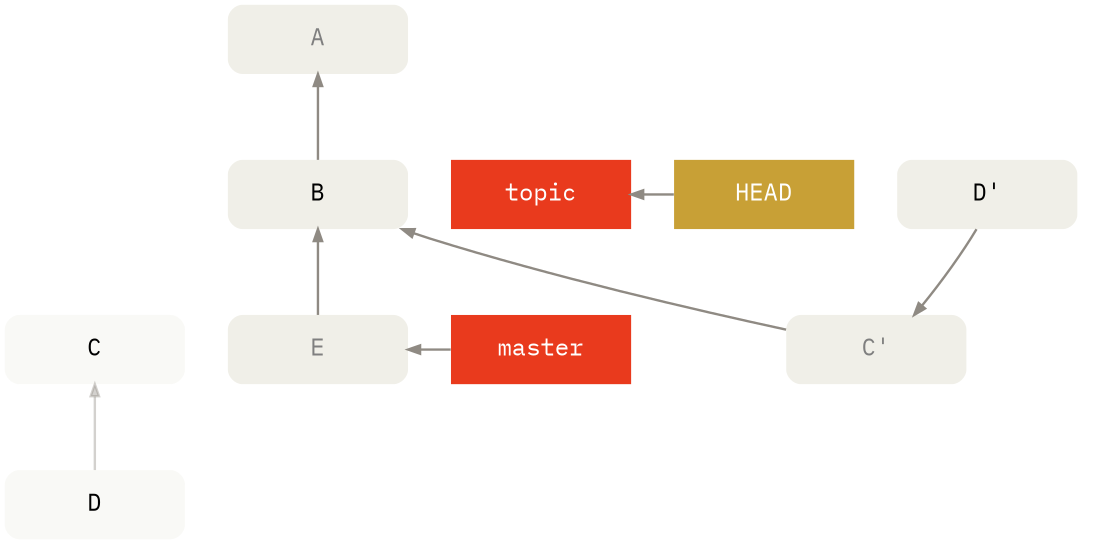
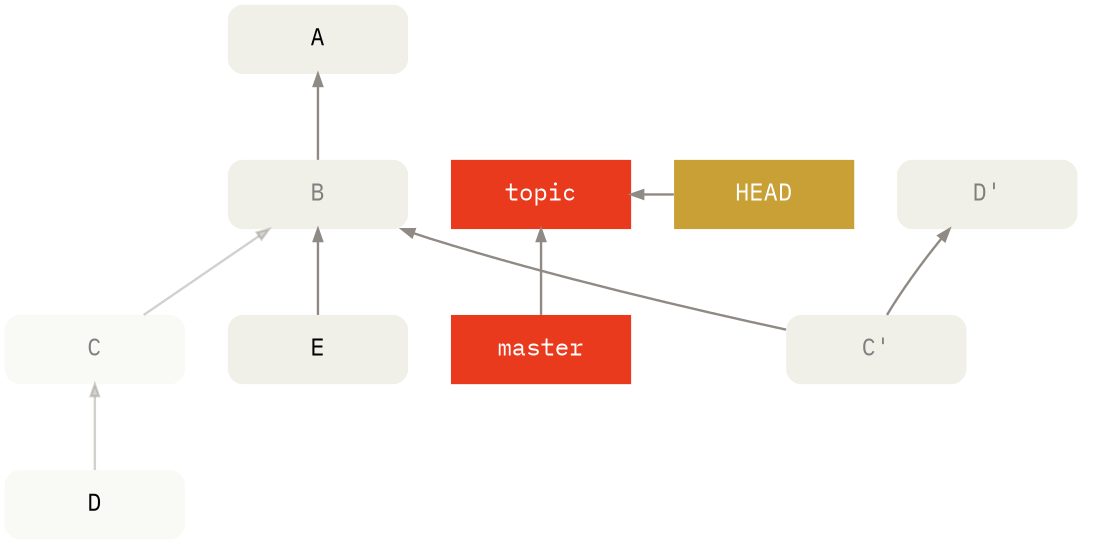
node "A": fontcolor #7f7f7f -> black
node "B": fontcolor black -> #7f7f7f
node "D'": fontcolor black -> #7f7f7f
edge "D'" -> "C'": reversed
edge "C" -> "B": added
node "C": fontcolor black -> #7f7f7f
node "E": fontcolor #7f7f7f -> black
edge "master" -> "E": now "master" -> "topic"
